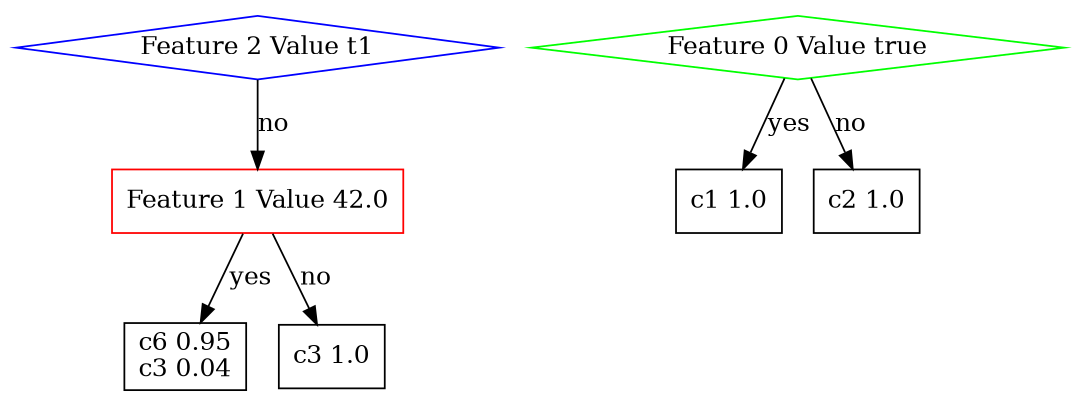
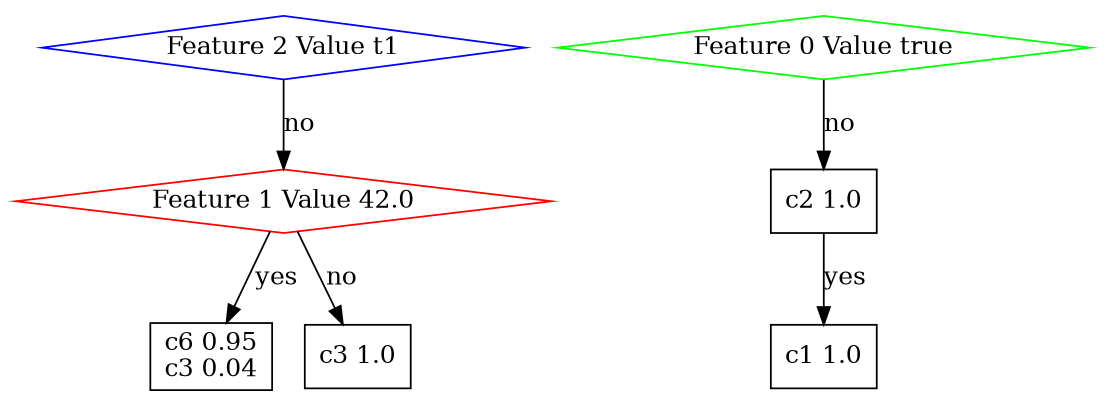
edge "Feature 0 Value true" -> "c1 1.0": now "c2 1.0" -> "c1 1.0"
node "Feature 1 Value 42.0": shape box -> diamond
